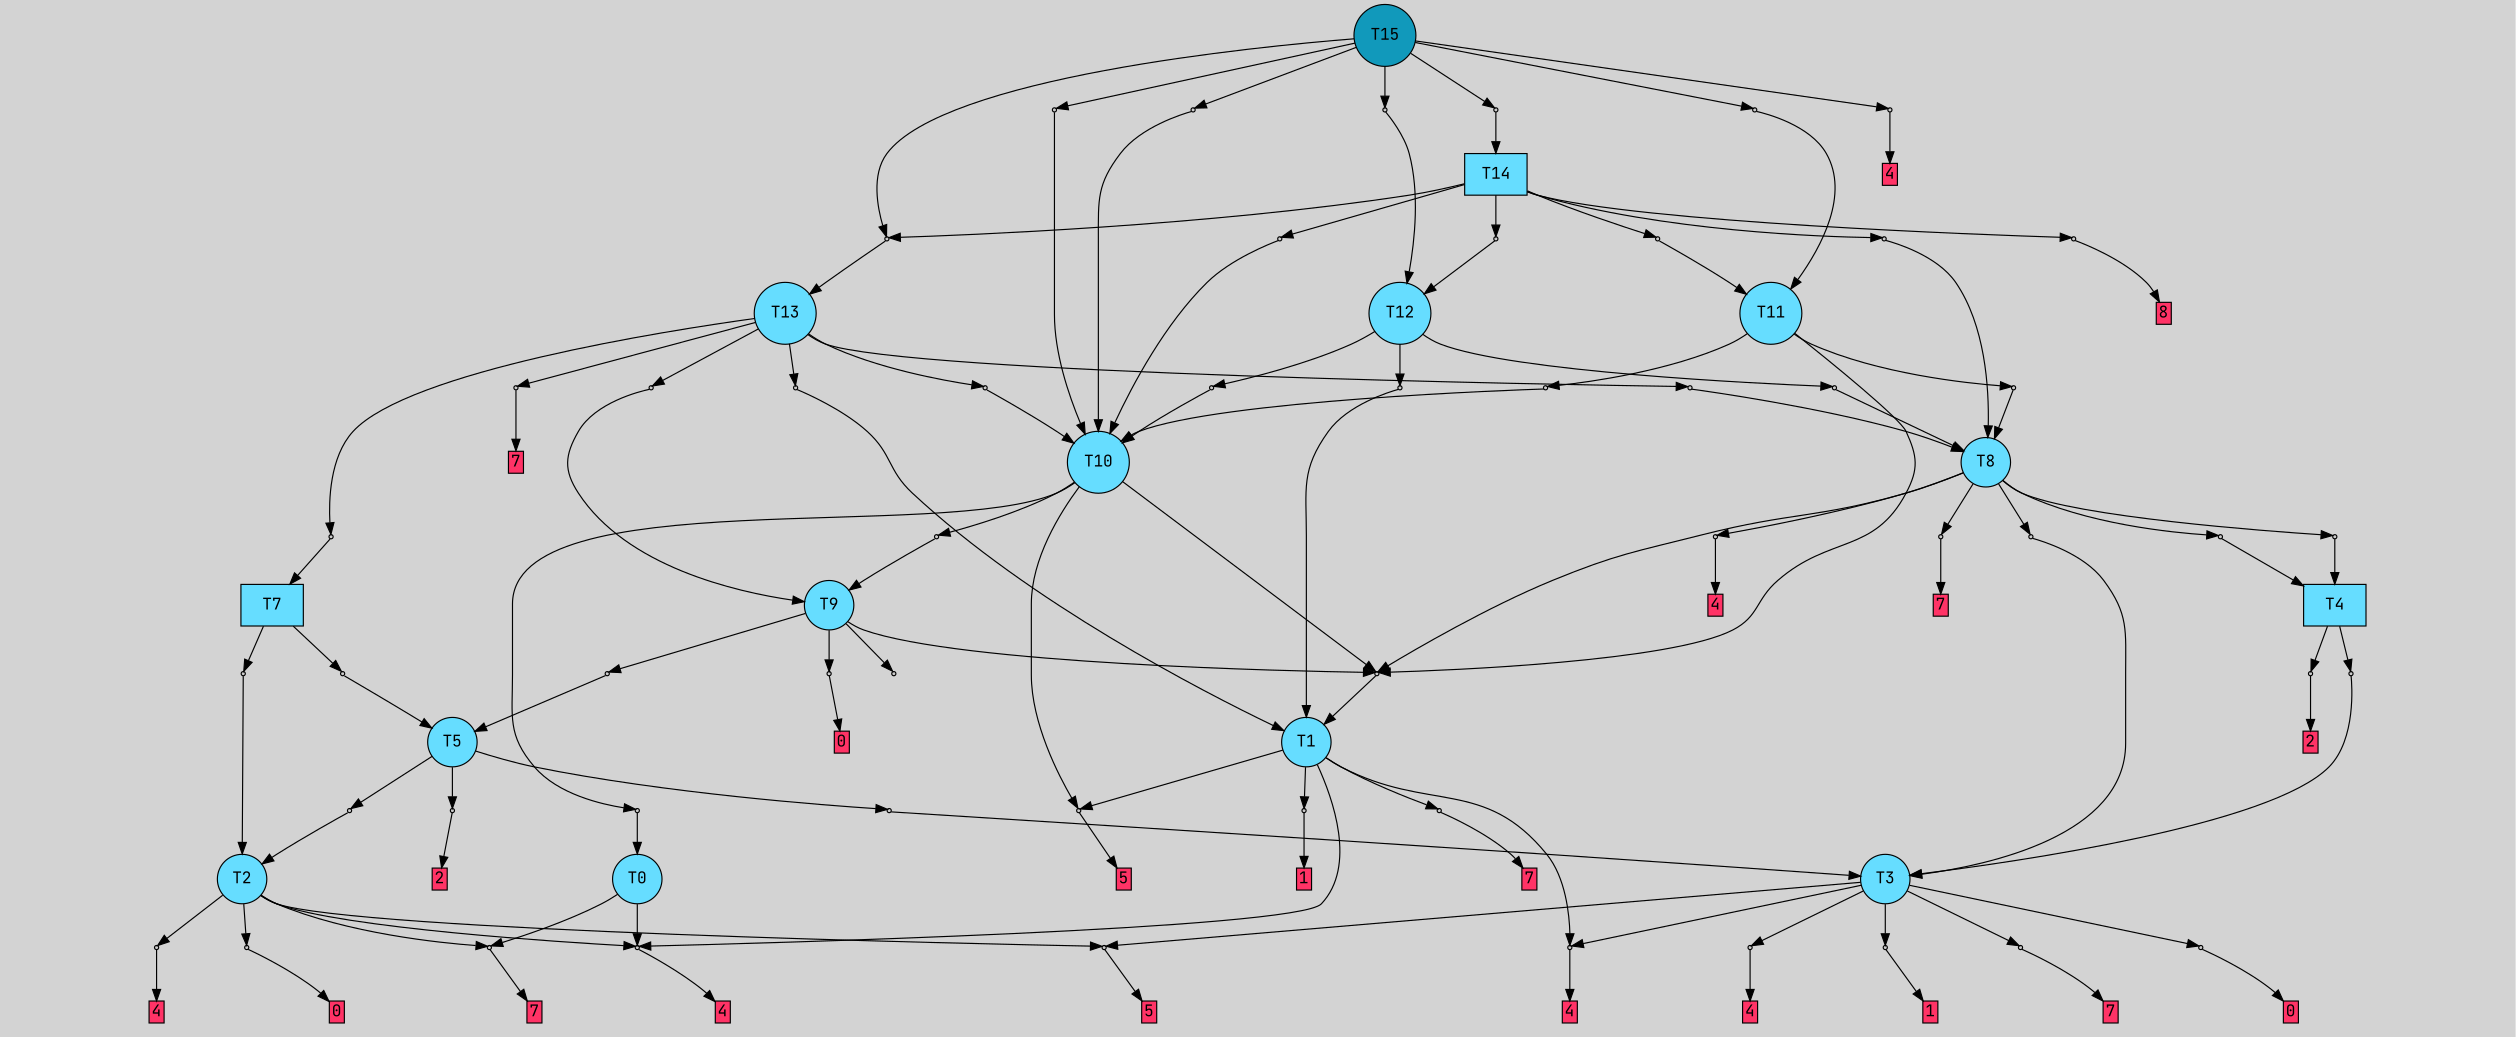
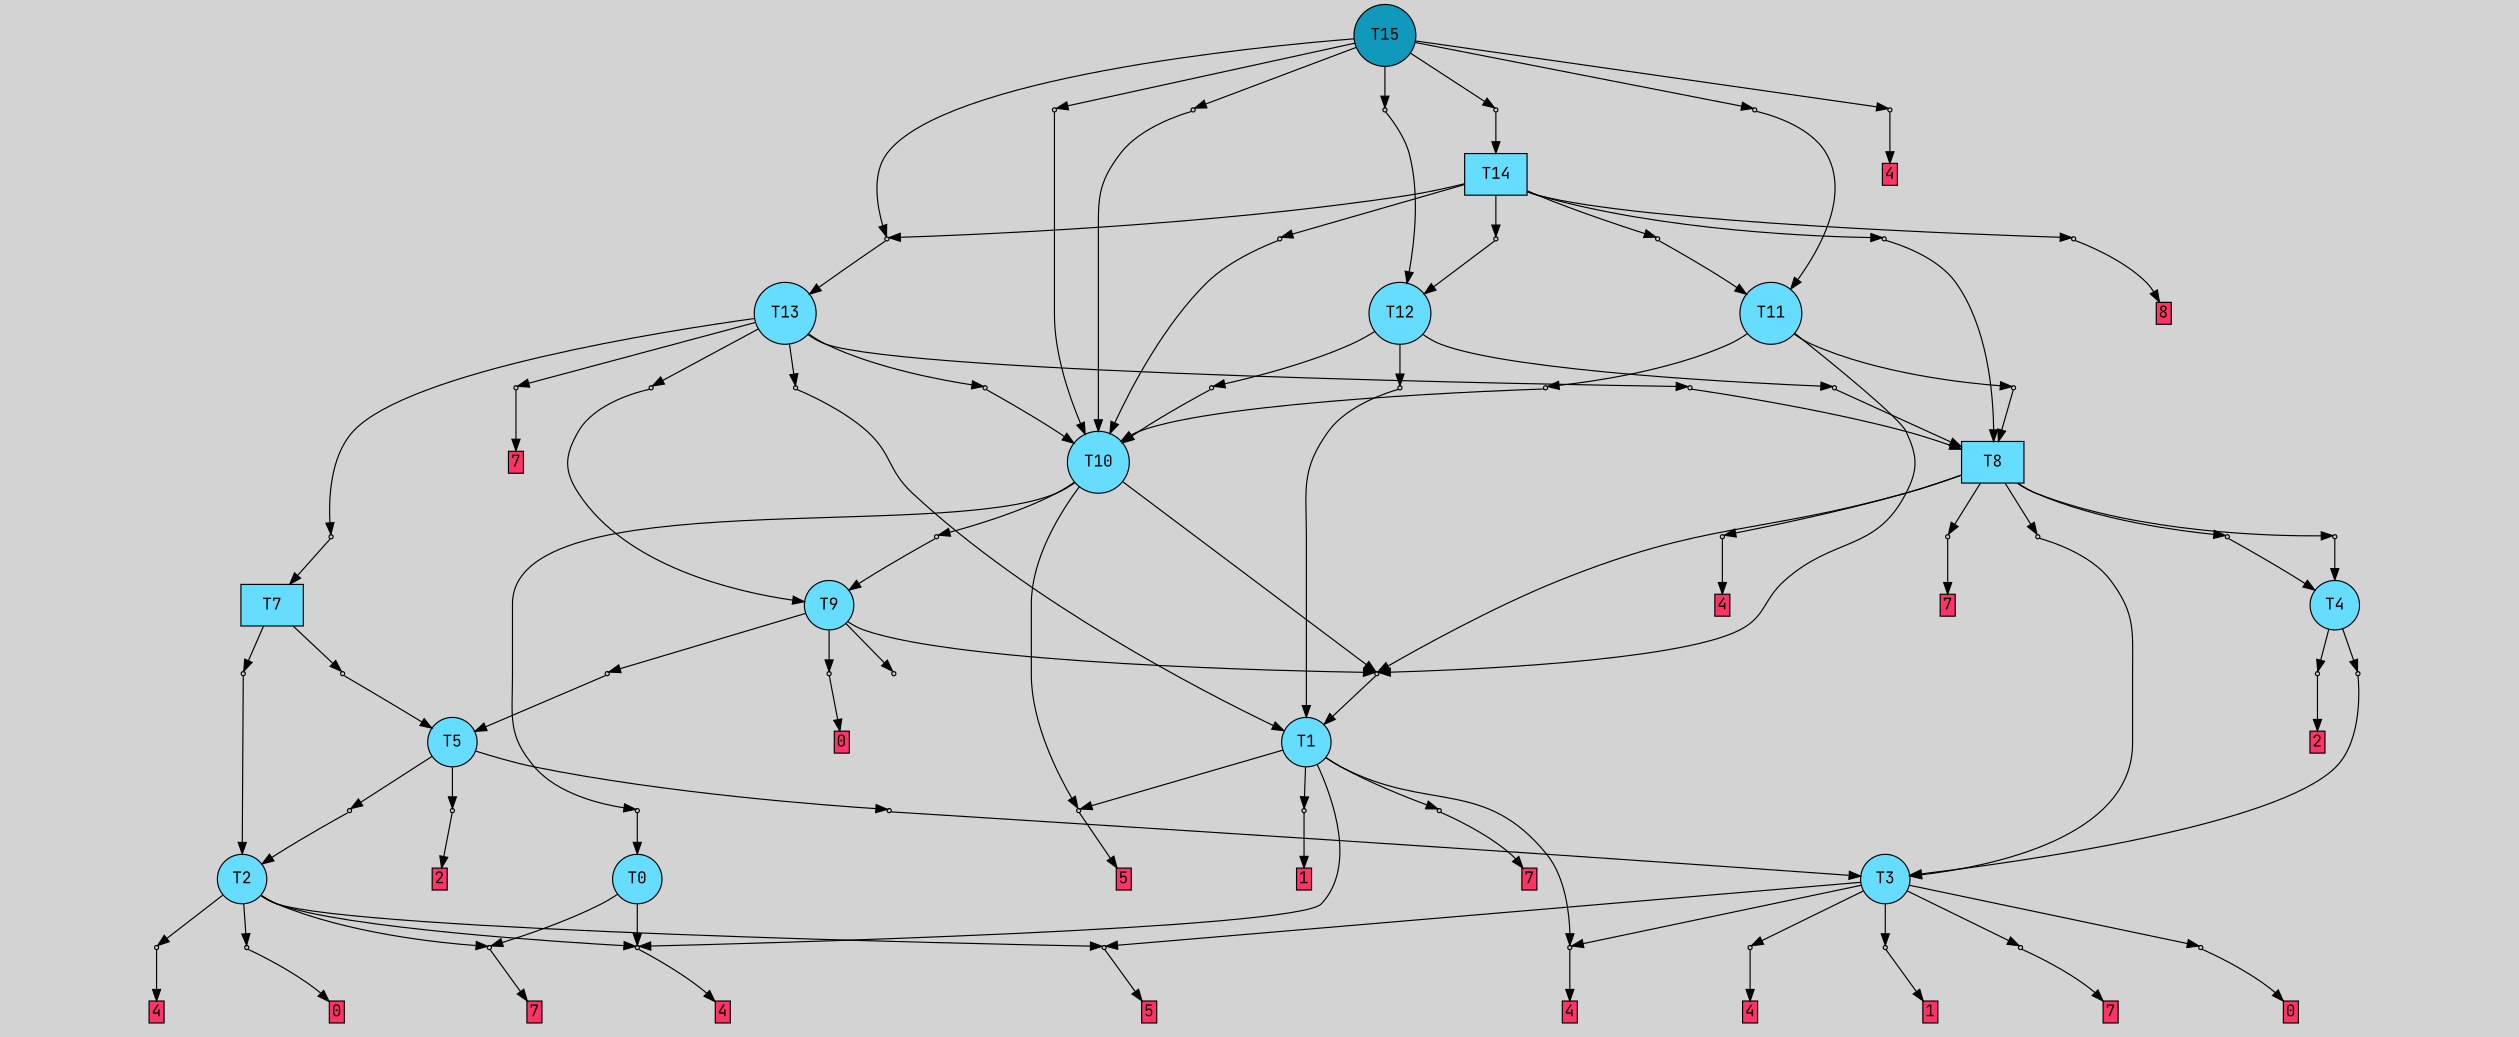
node "T8": shape circle -> box
node "T4": shape box -> circle
